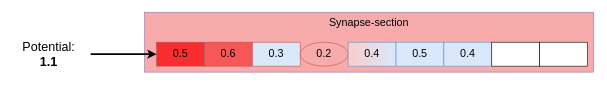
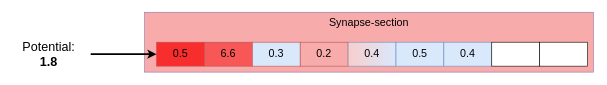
node "Potential: 1.1": label "Potential: 1.1" -> "Potential: 1.8"
node "0.6": label "0.6" -> "6.6"
node "0.2": shape ellipse -> rectangle
